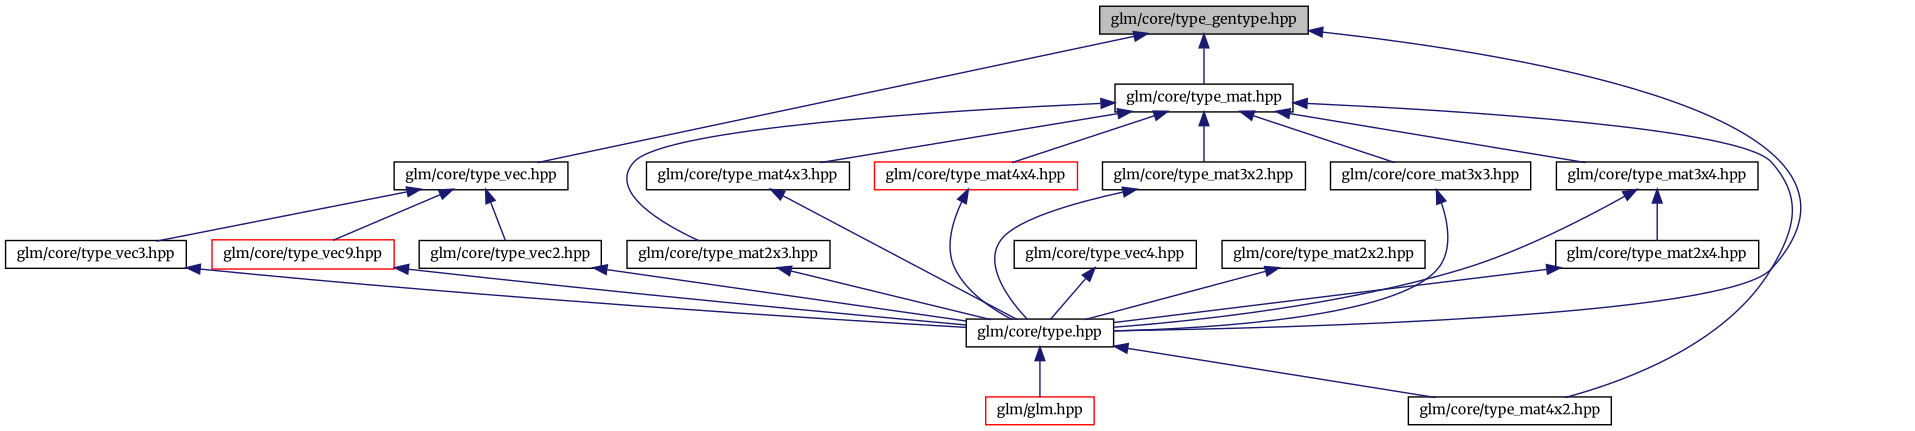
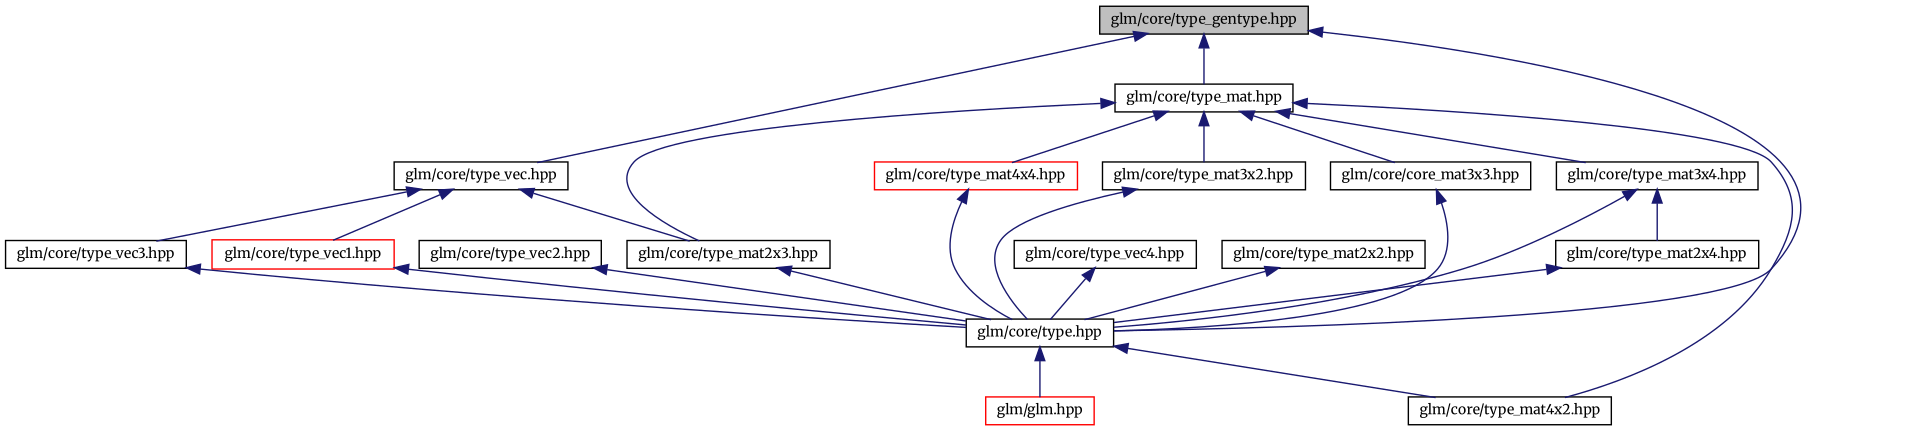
node "glm/core/type_mat4x3.hpp": removed
edge "glm/core/type_vec2.hpp" -> "glm/core/type_vec.hpp": now "glm/core/type_mat2x3.hpp" -> "glm/core/type_vec.hpp"
node "glm/core/type_vec9.hpp": label "glm/core/type_vec9.hpp" -> "glm/core/type_vec1.hpp"
